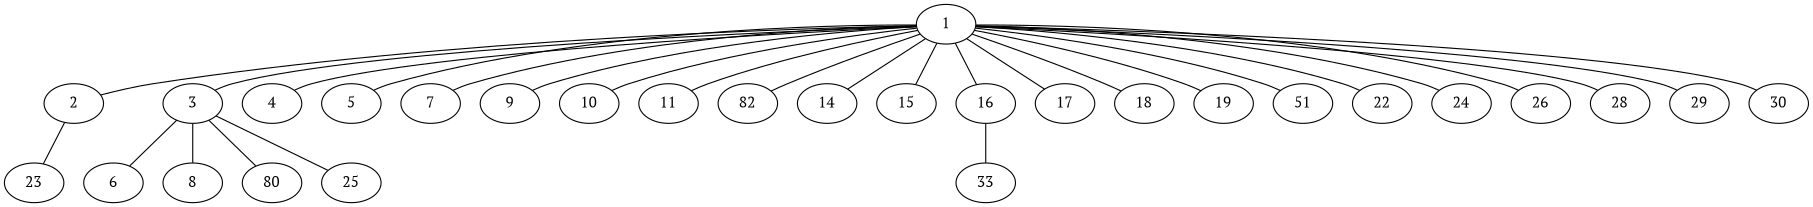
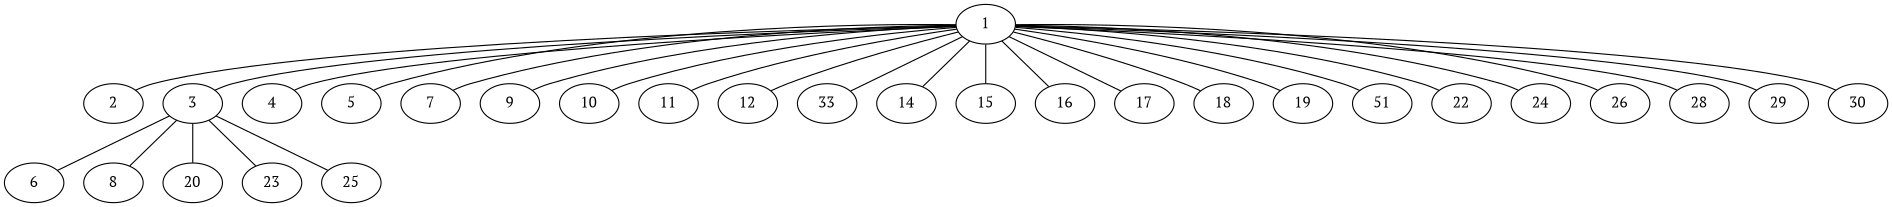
node "82": label "82" -> "12"
edge "2" -- "23": now "3" -- "23"
edge "16" -- "33": now "1" -- "33"
node "80": label "80" -> "20"
